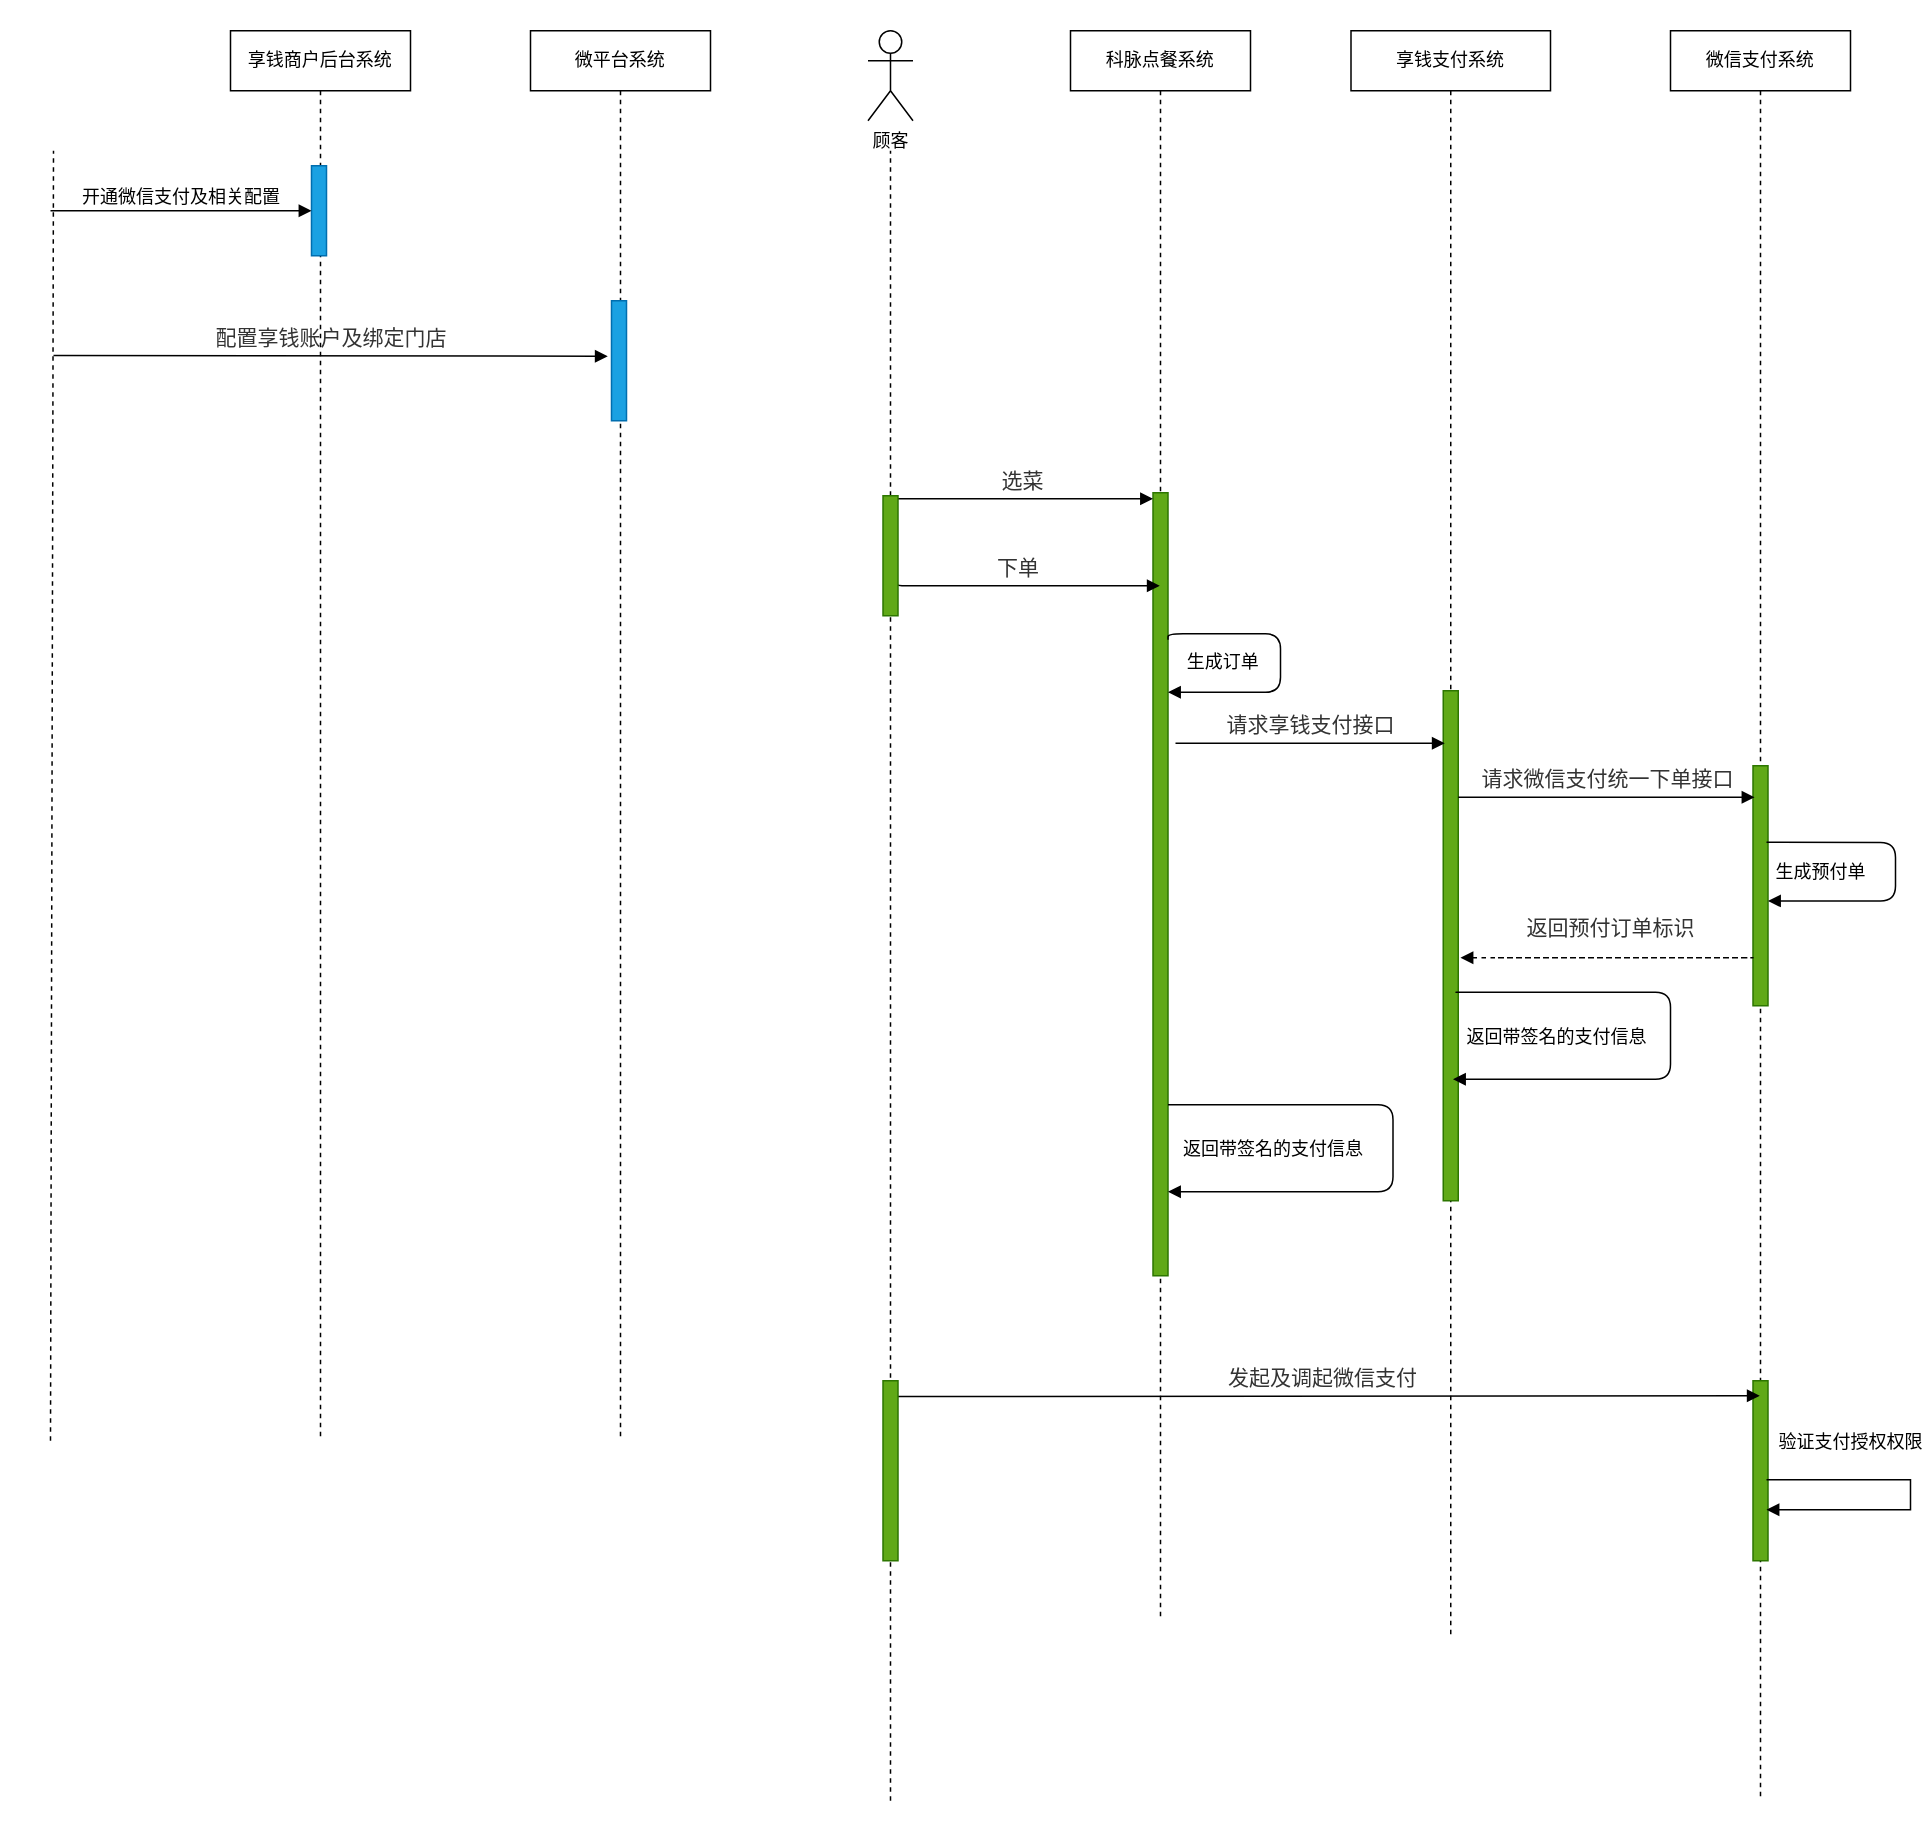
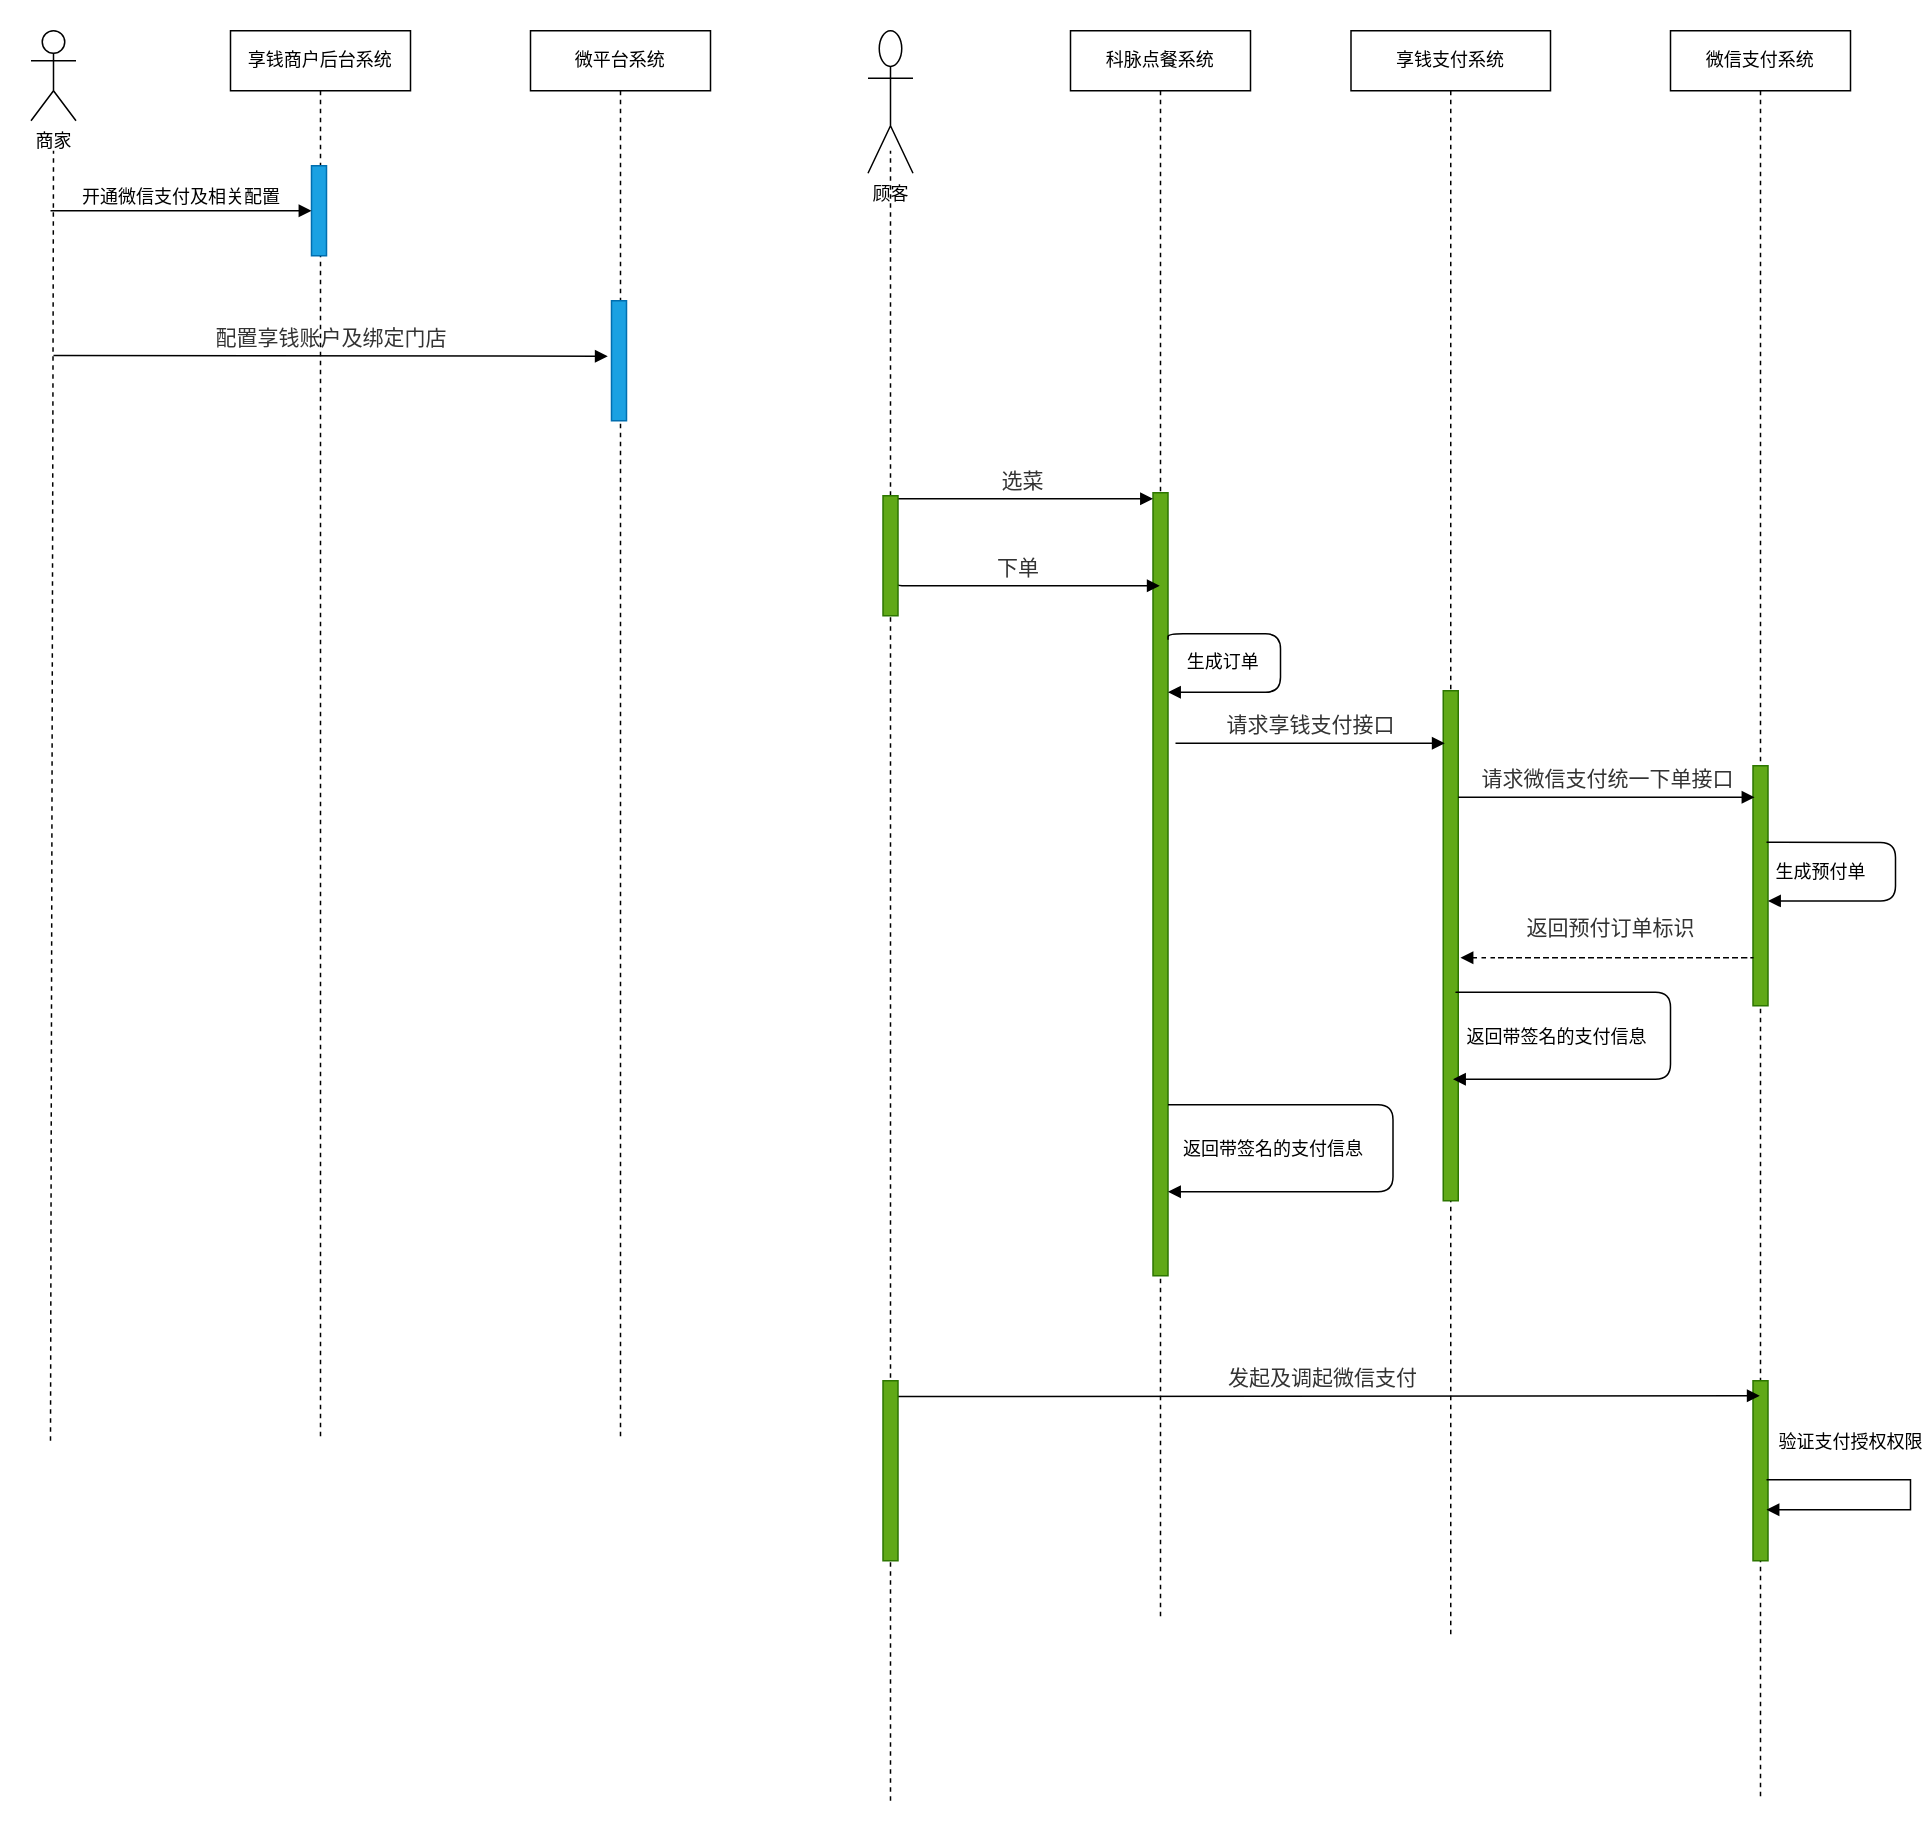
node "商家": added
node "顾客": size 45x90 -> 45x143
